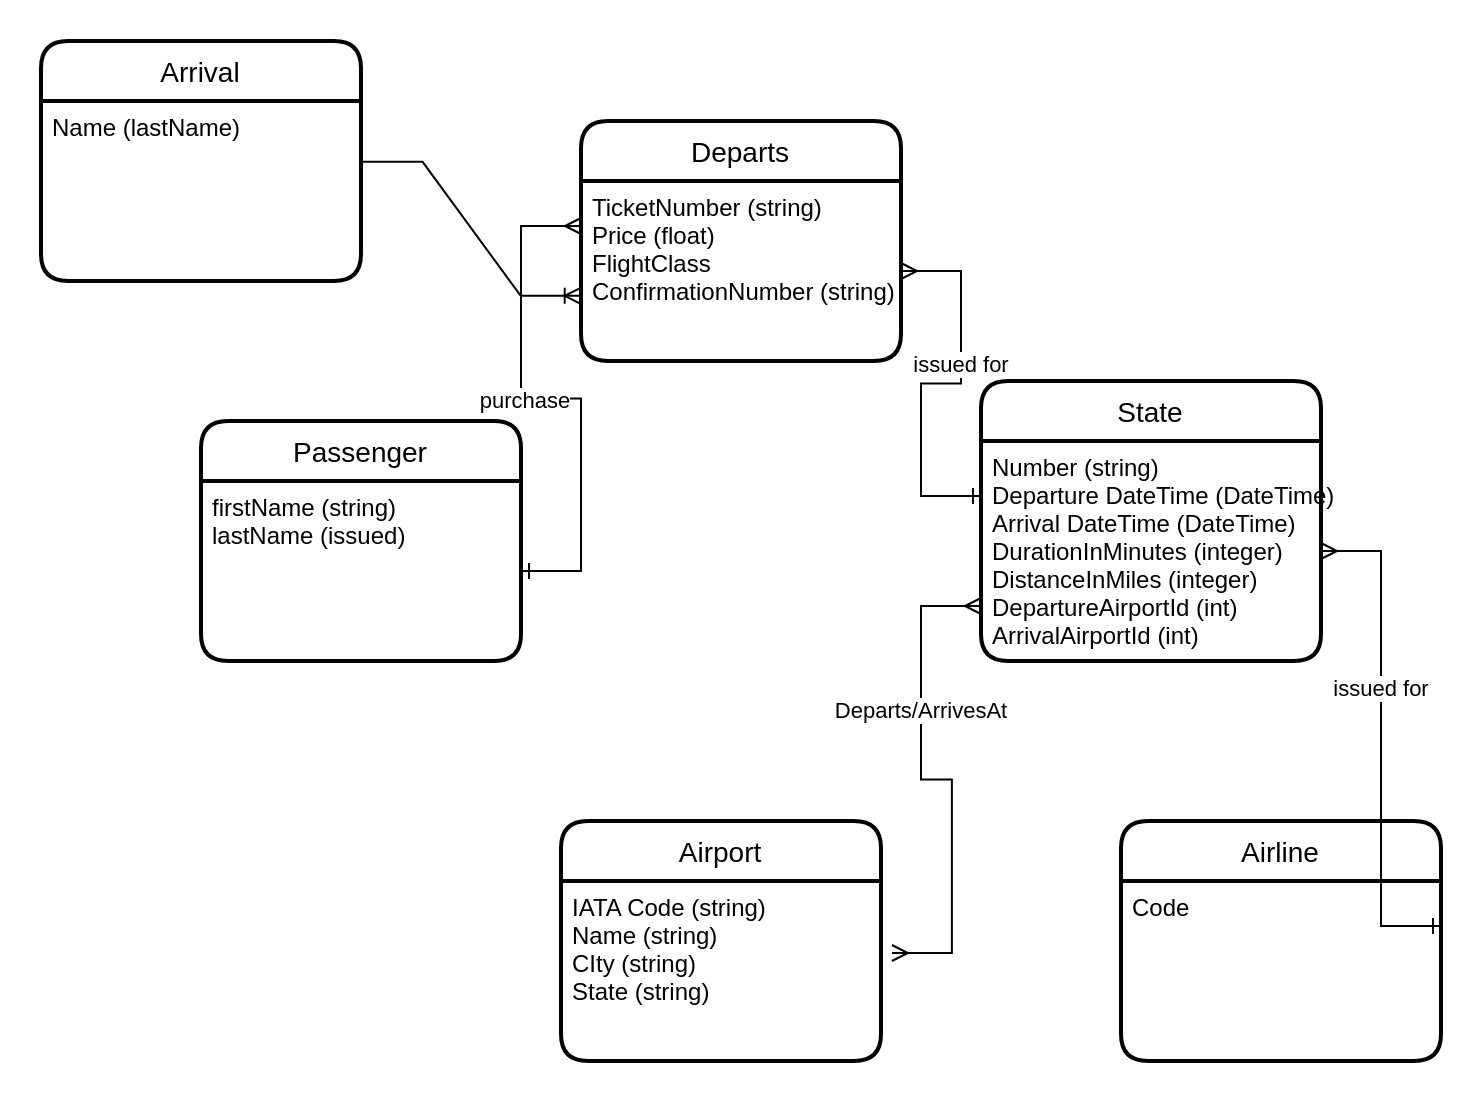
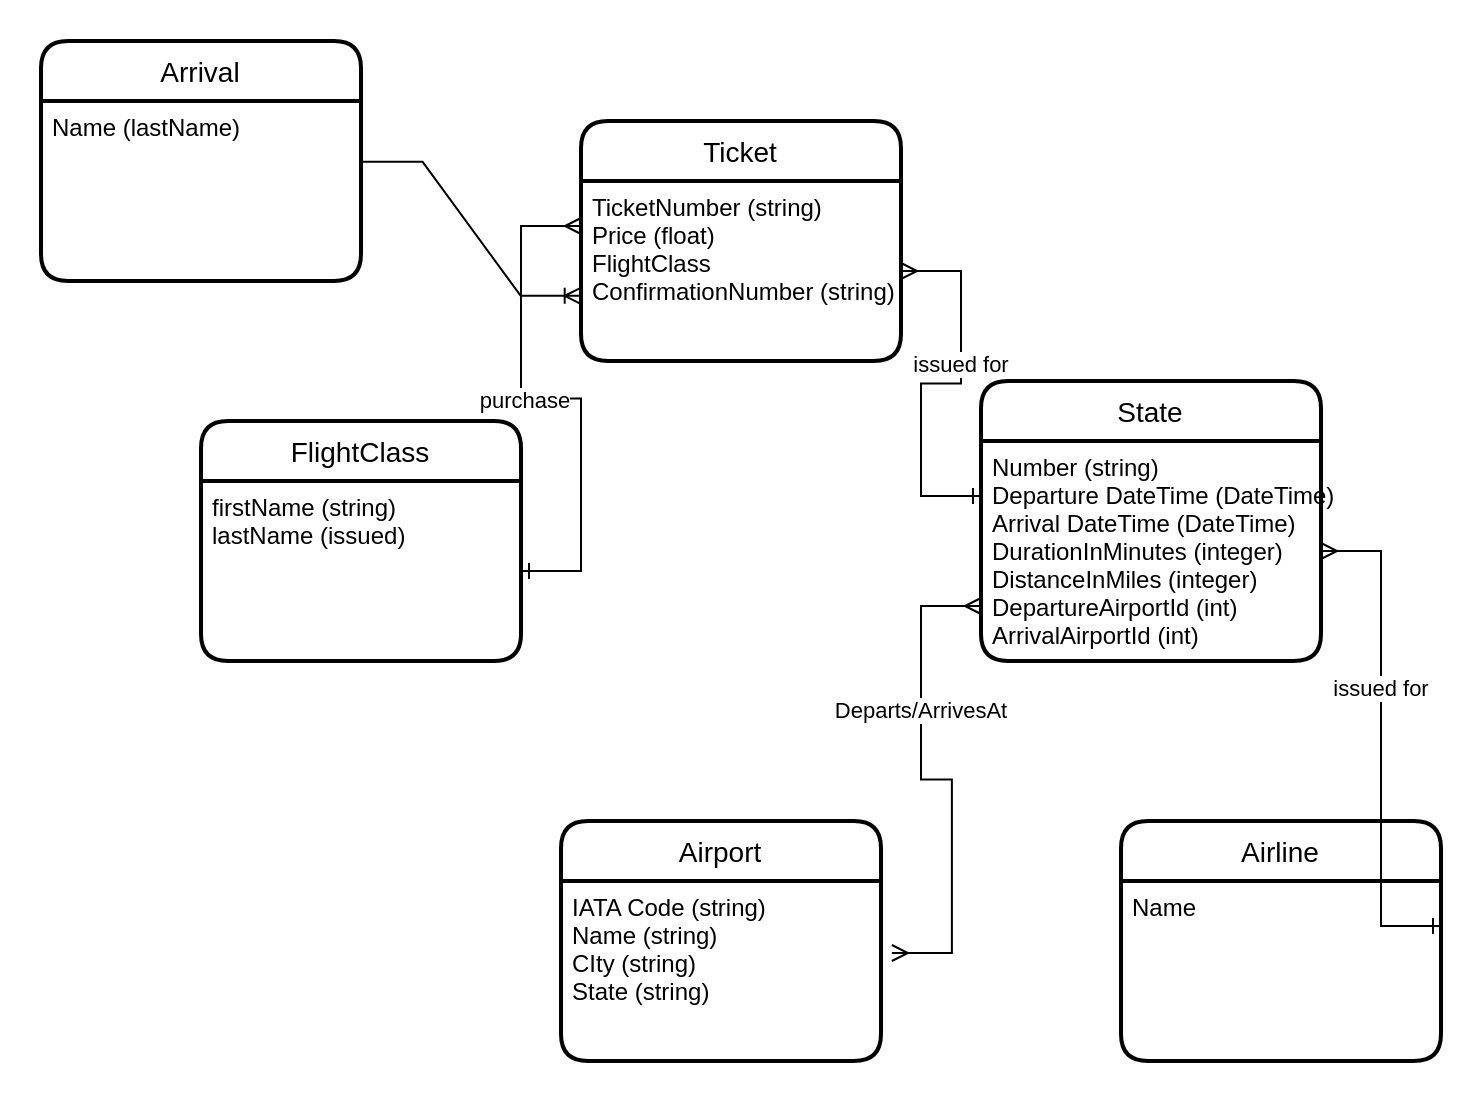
node "Departs": label "Departs" -> "Ticket"
node "Passenger": label "Passenger" -> "FlightClass"
node "Code": label "Code" -> "Name"
